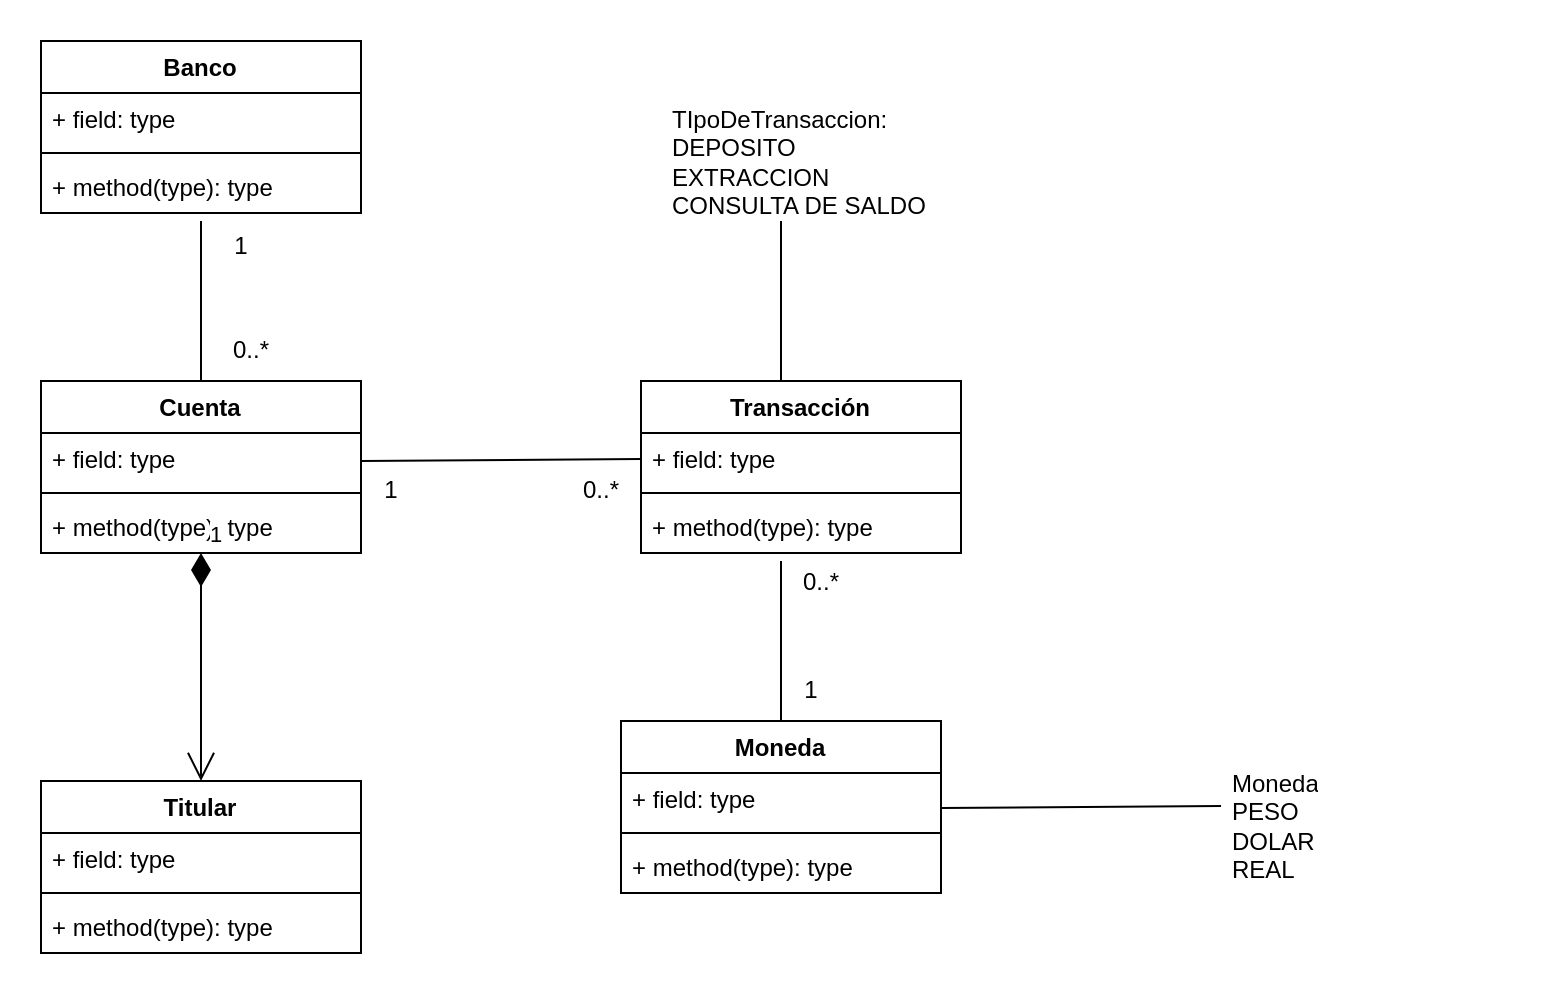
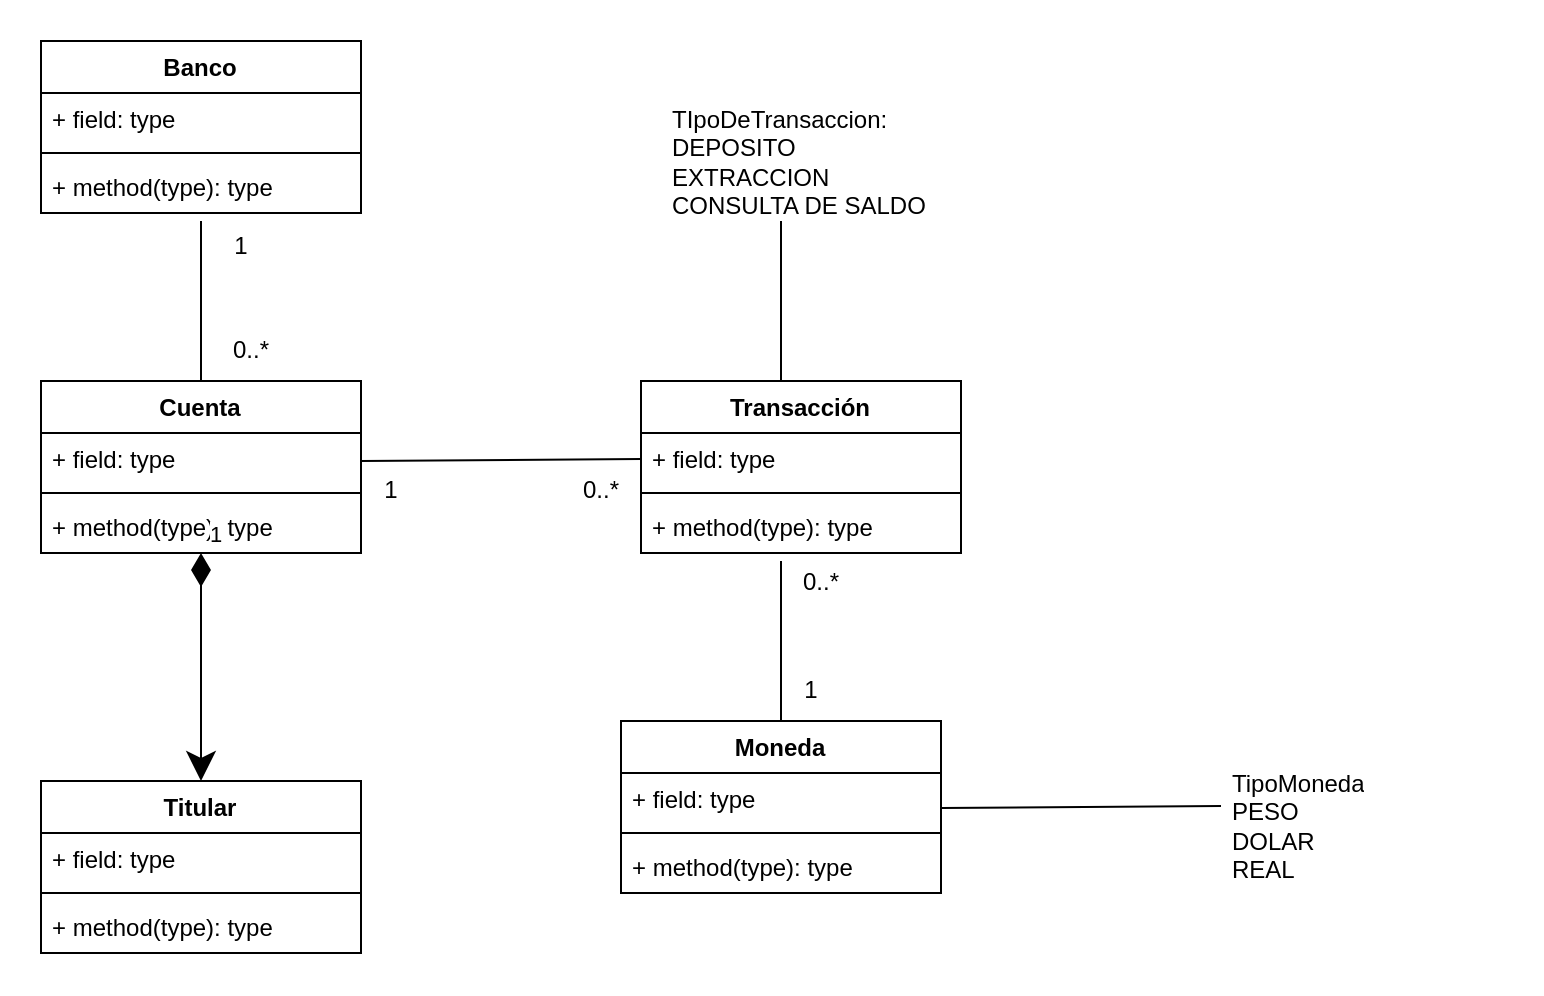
edge "Cuenta" -- "Titular": arrowhead open -> classic
node "Moneda PESO DOLAR REAL": label "Moneda PESO DOLAR REAL" -> "TipoMoneda PESO DOLAR REAL"
